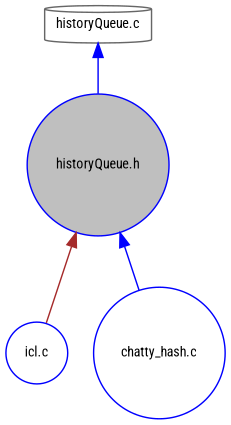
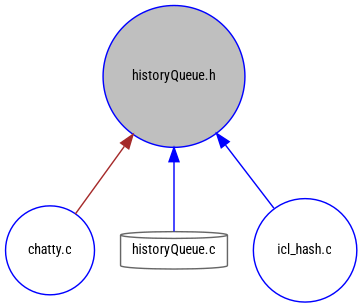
edge "historyQueue.h" -> "historyQueue.c": reversed
node "icl.c": label "icl.c" -> "chatty.c"
node "chatty_hash.c": label "chatty_hash.c" -> "icl_hash.c"
